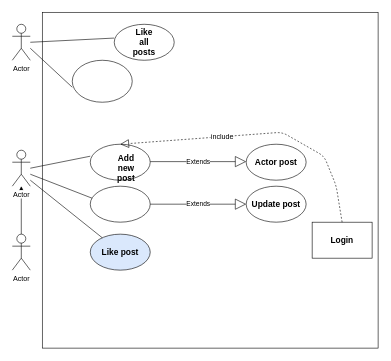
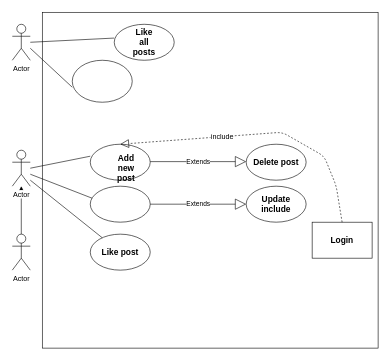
node "Actor post": label "Actor post" -> "Delete post"
node "Update post": label "Update post" -> "Update include"
node "Like post": fillcolor #dae8fc -> #ffffff
